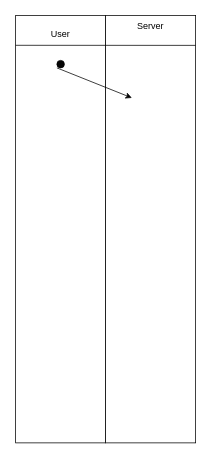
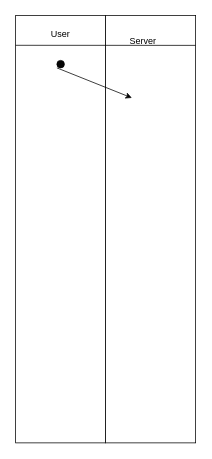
node "Server": moved (150, 27) -> (143, 42)
